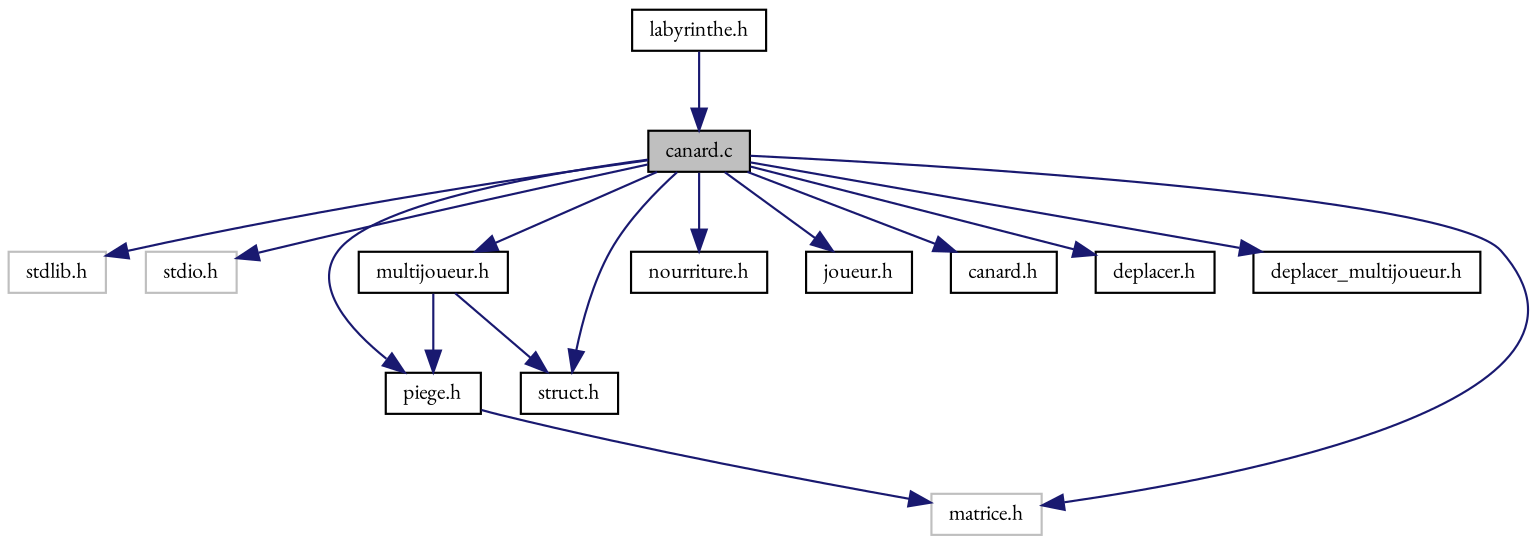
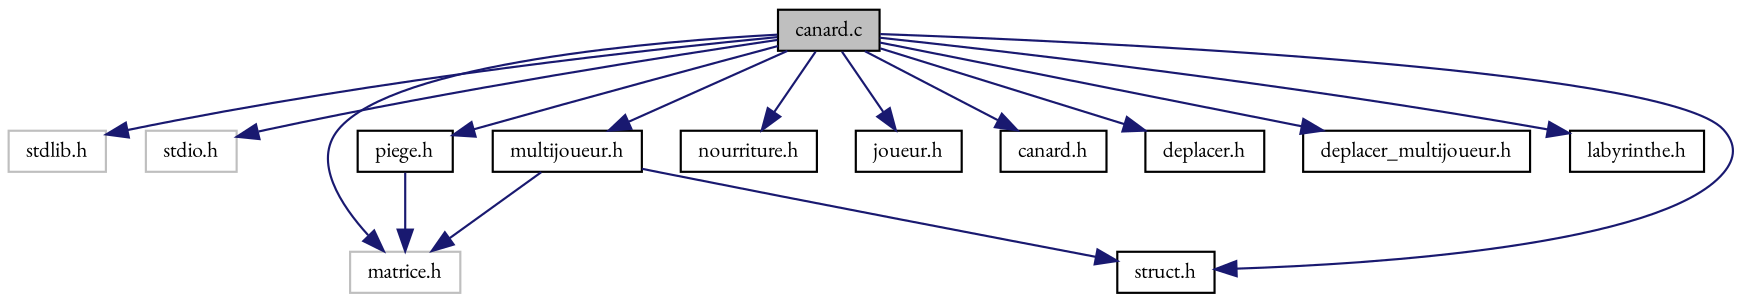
edge "labyrinthe.h" -> "canard.c": reversed
edge "multijoueur.h" -> "piege.h": now "multijoueur.h" -> "matrice.h"
